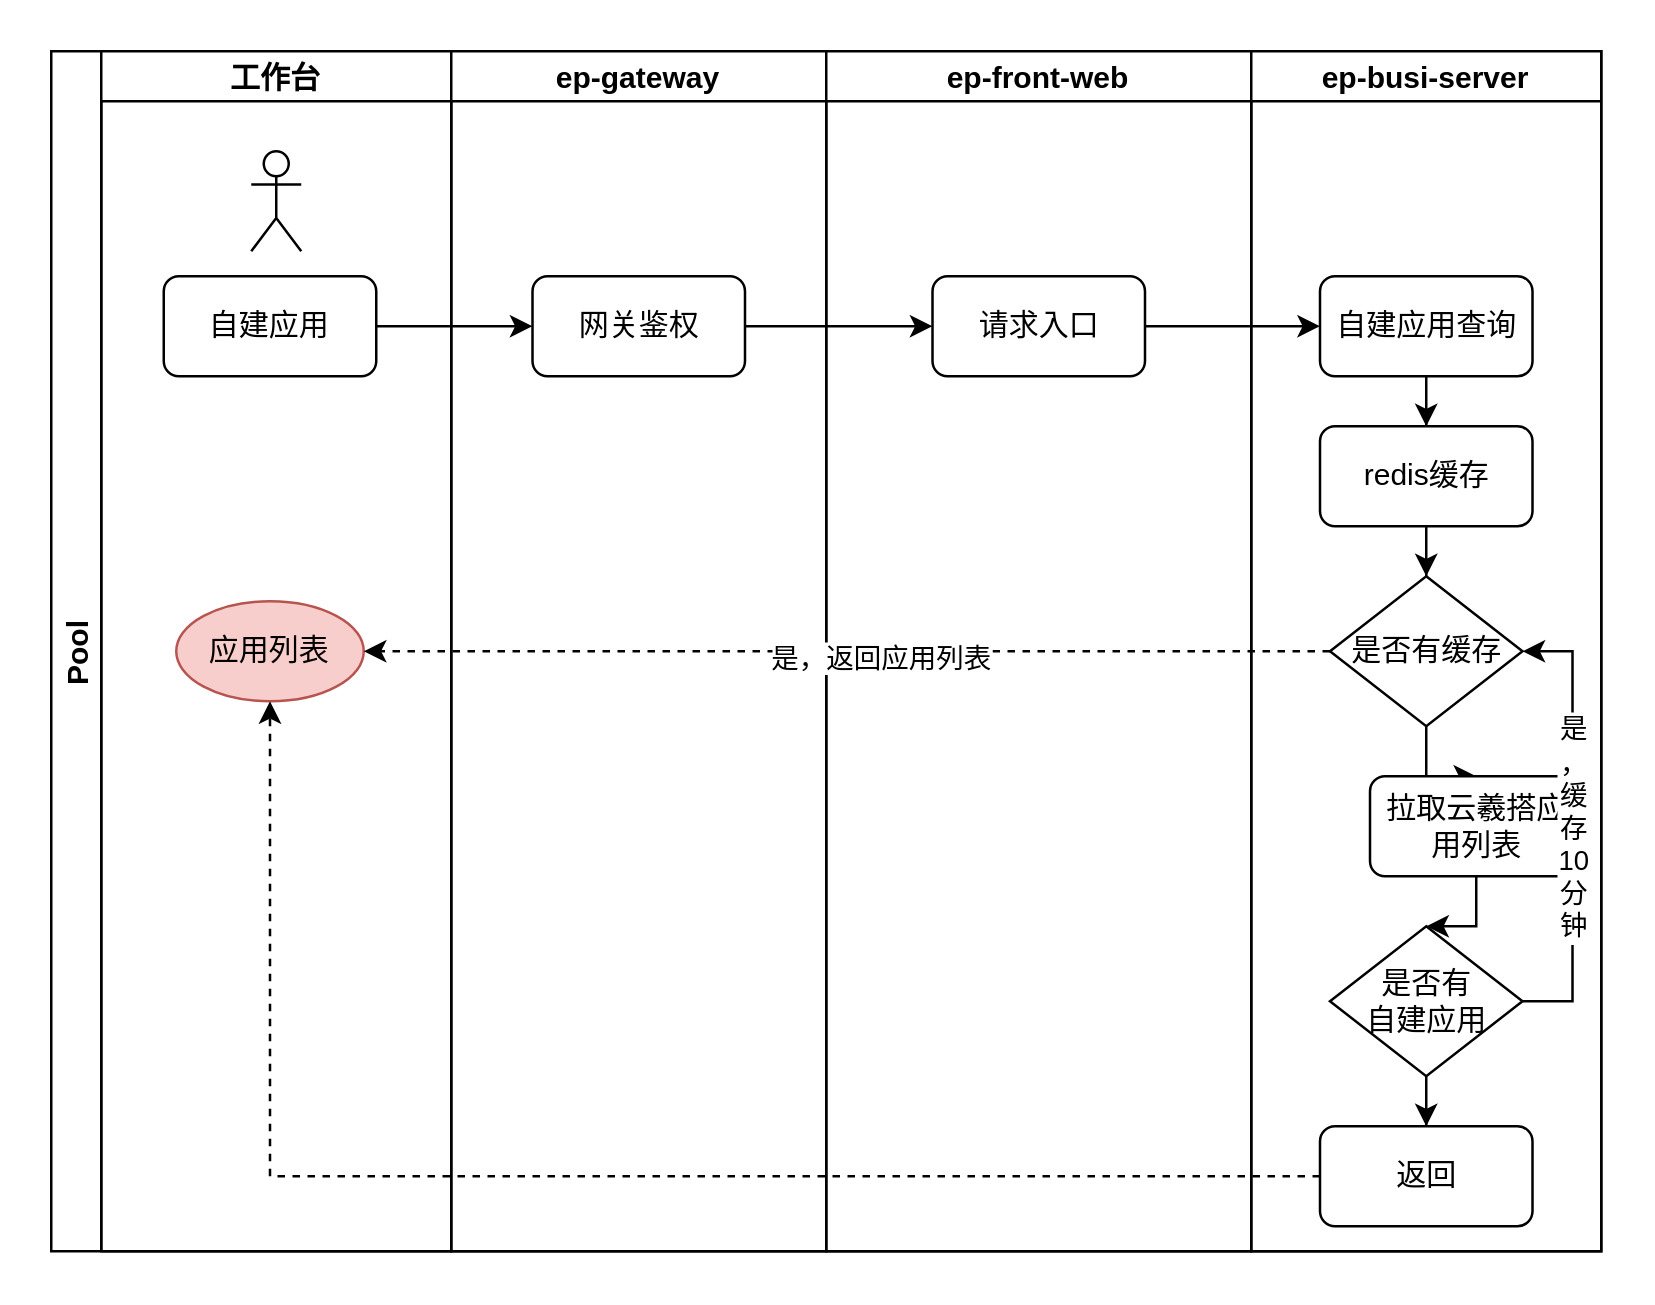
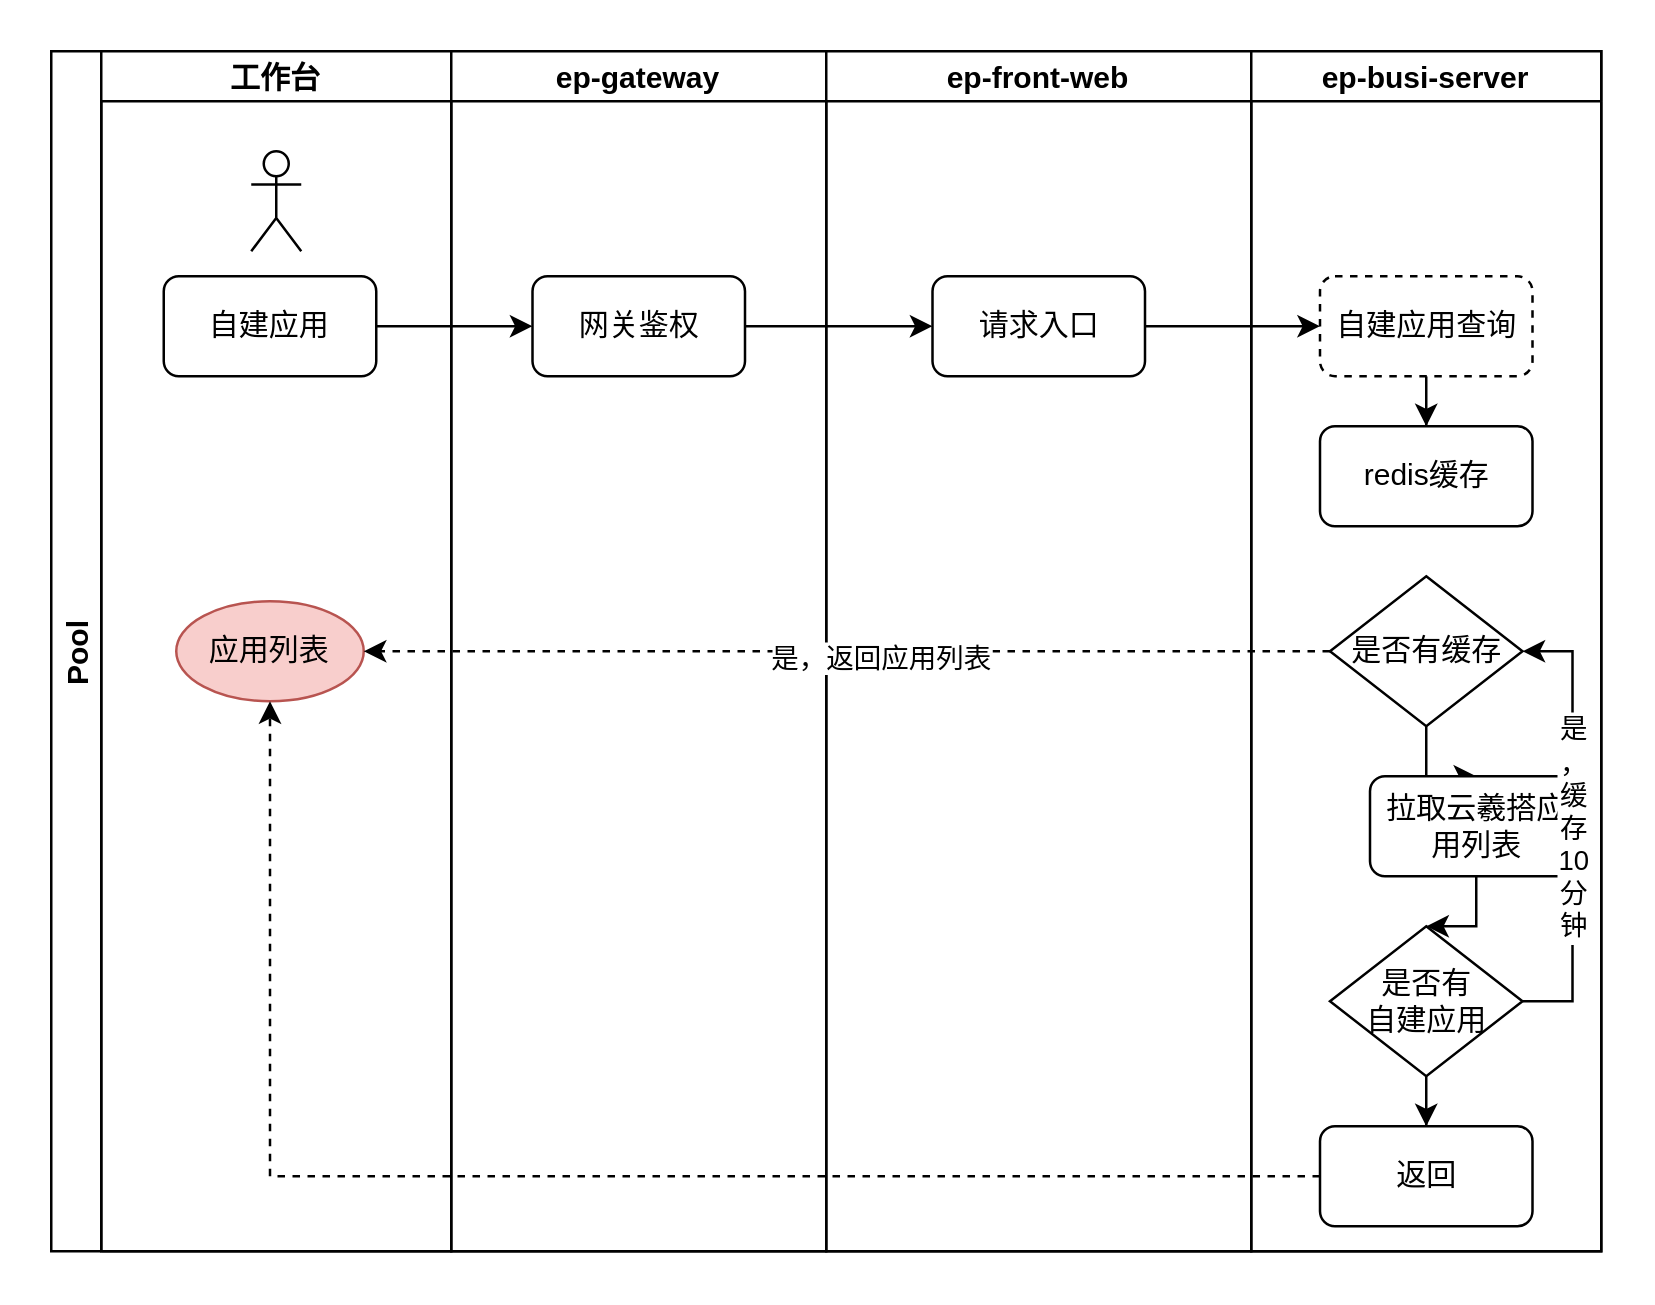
node "自建应用查询": style solid -> dashed
edge "redis缓存" -> "是否有缓存": removed
